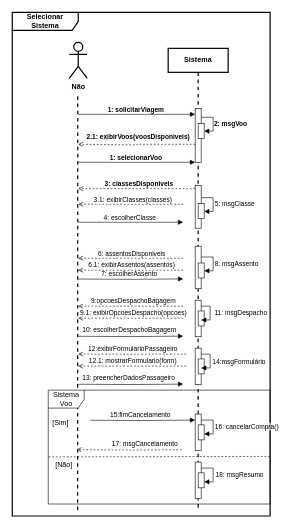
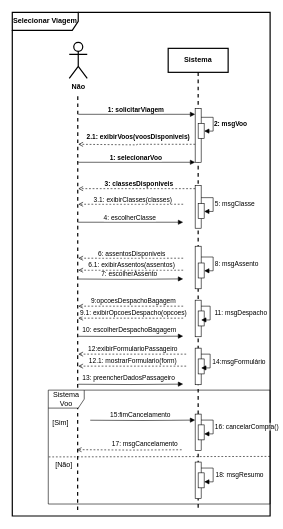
node "Selecionar Sistema": label "Selecionar Sistema" -> "Selecionar Viagem"
